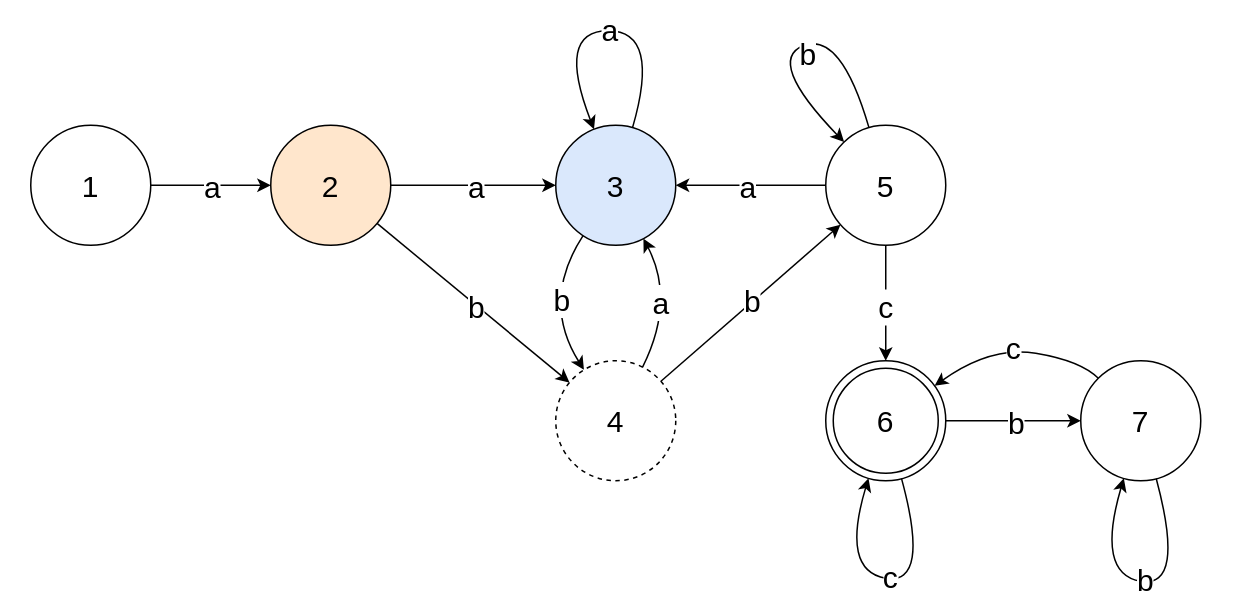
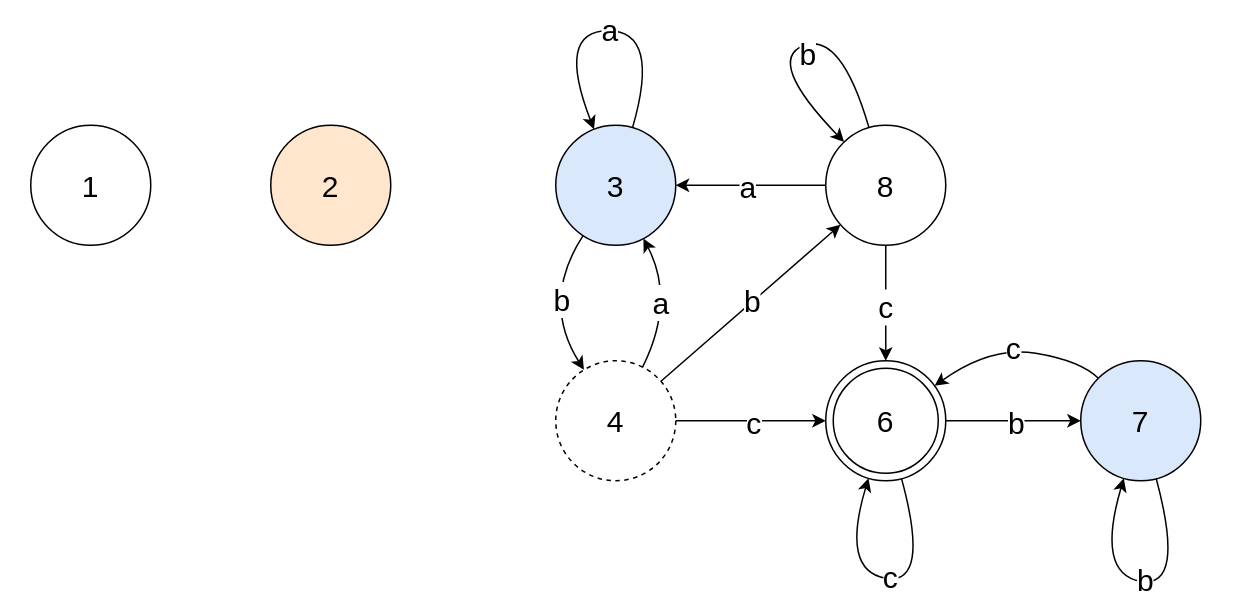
edge "1" -> "2": removed, label "a"
edge "2" -> "3": removed, label "a"
node "5": label "5" -> "8"
edge "2" -> "4": removed, label "b"
edge "4" -> "6": added, label "c"
node "7": fillcolor #ffffff -> #dae8fc
